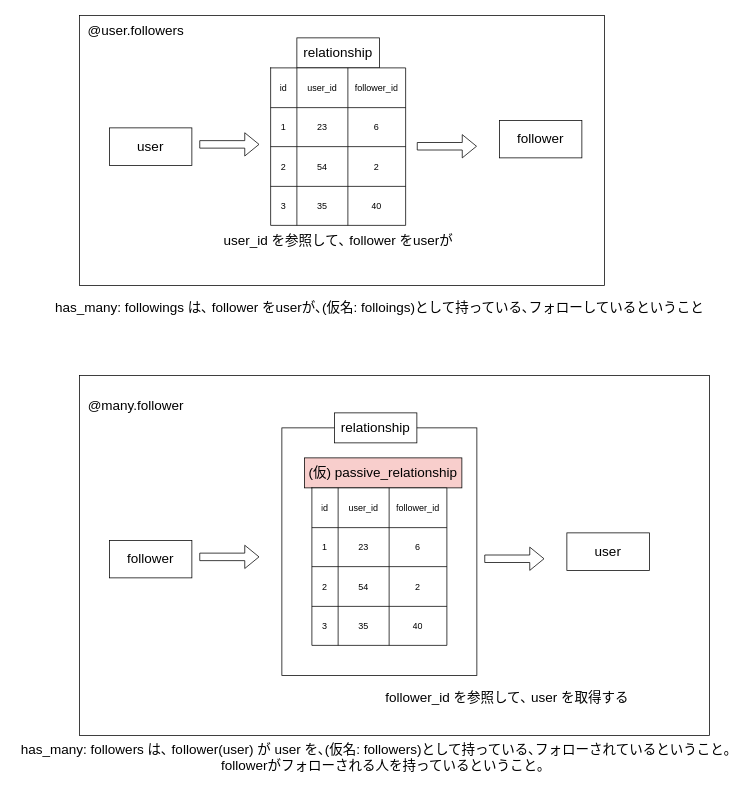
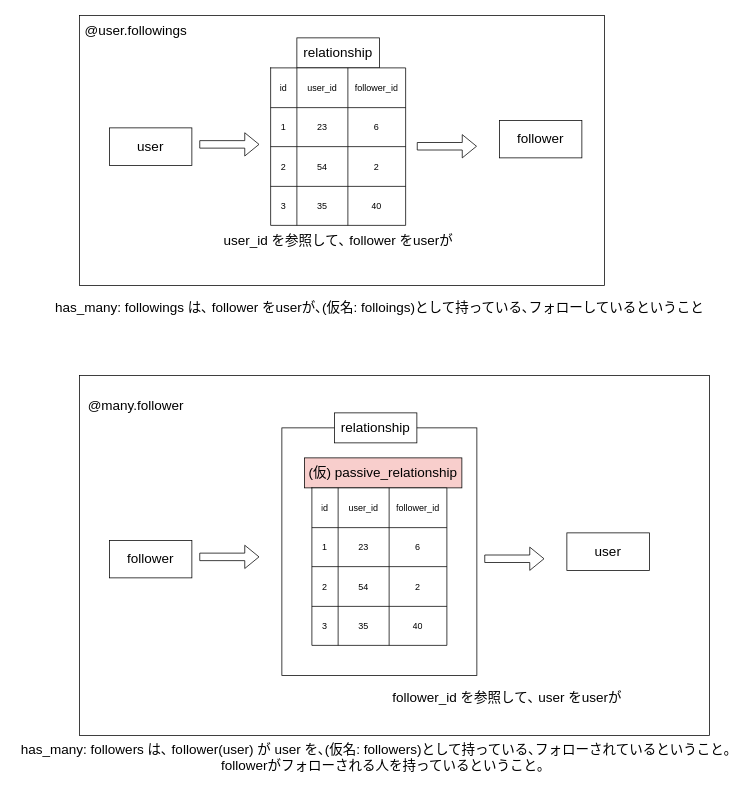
node "@user.followers": label "@user.followers" -> "@user.followings"
node "follower_id を参照して､ user を取得する": label "follower_id を参照して､ user を取得する" -> "follower_id を参照して､ user をuserが"
